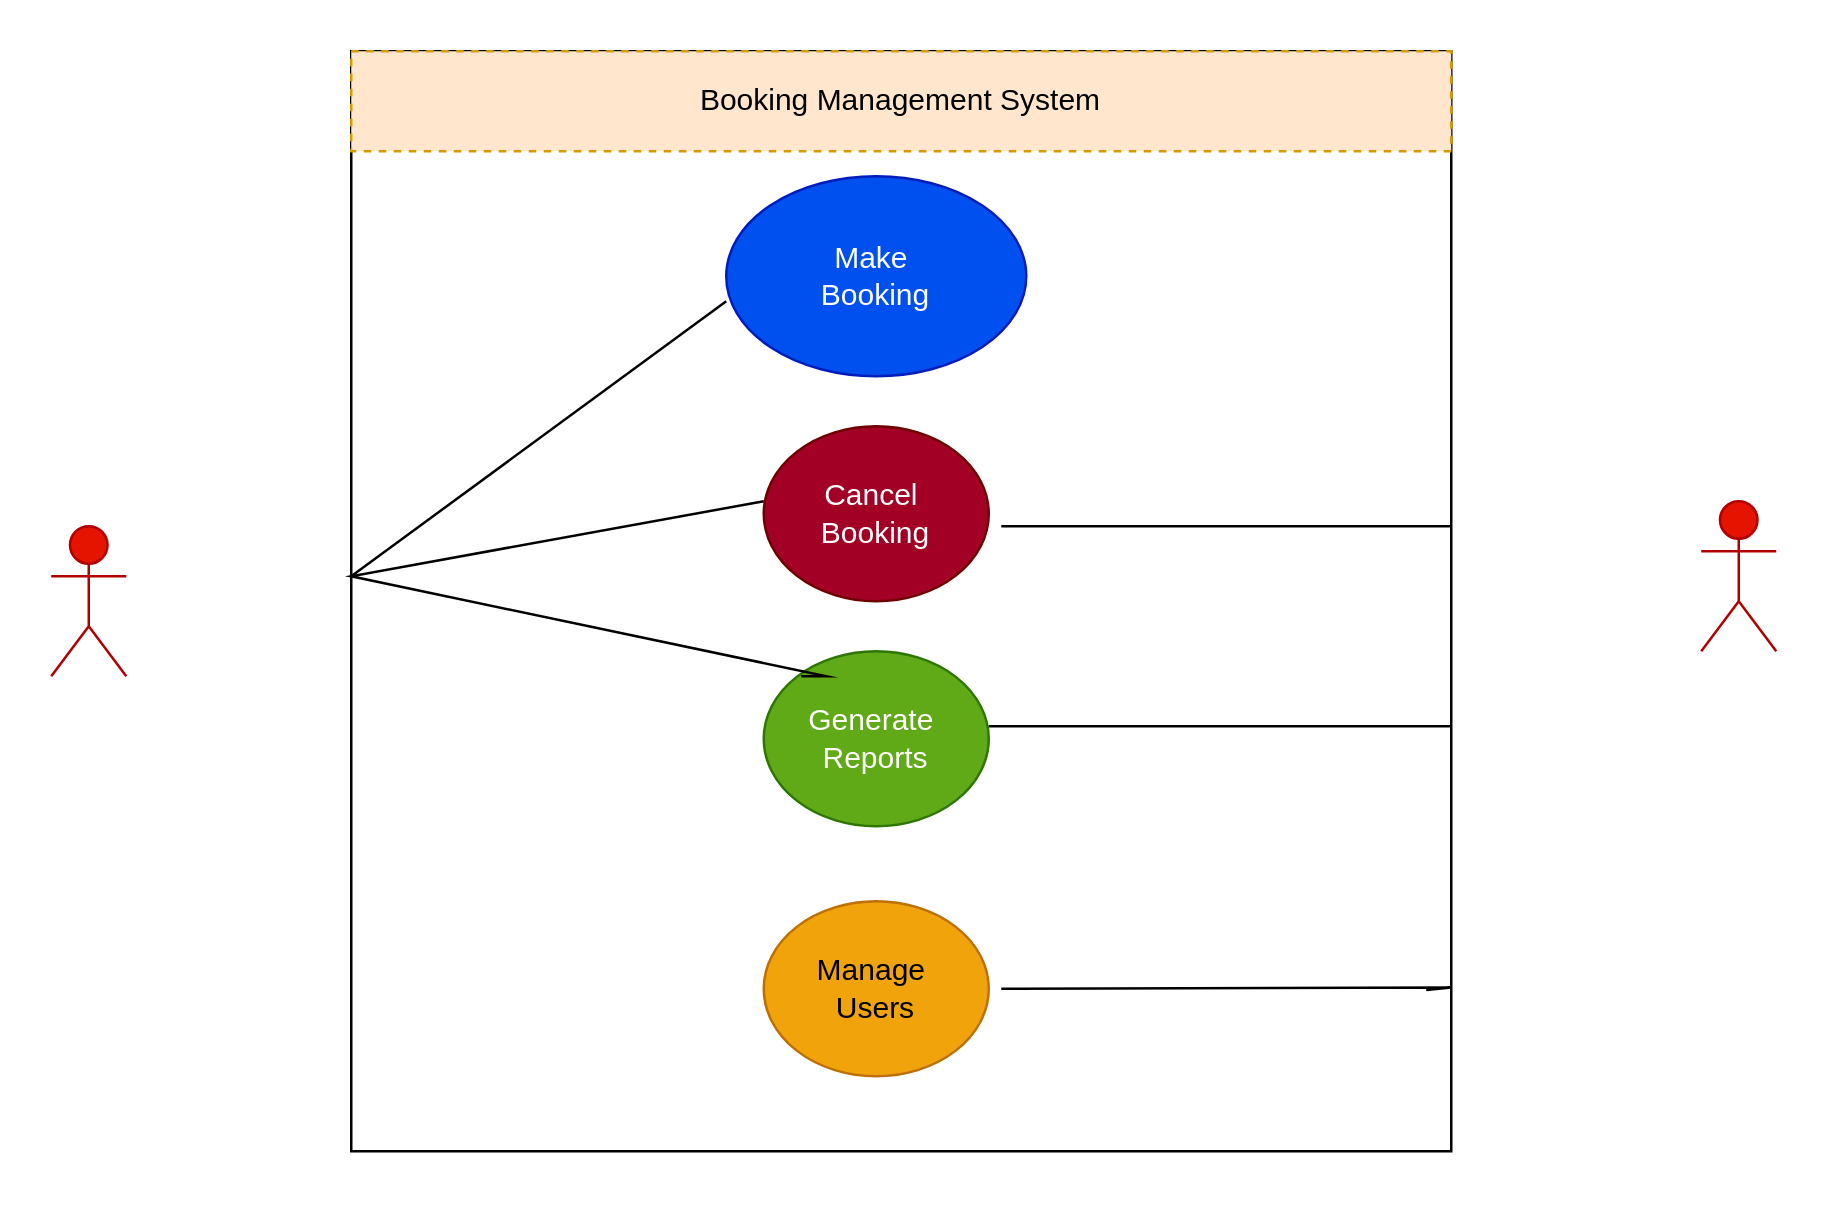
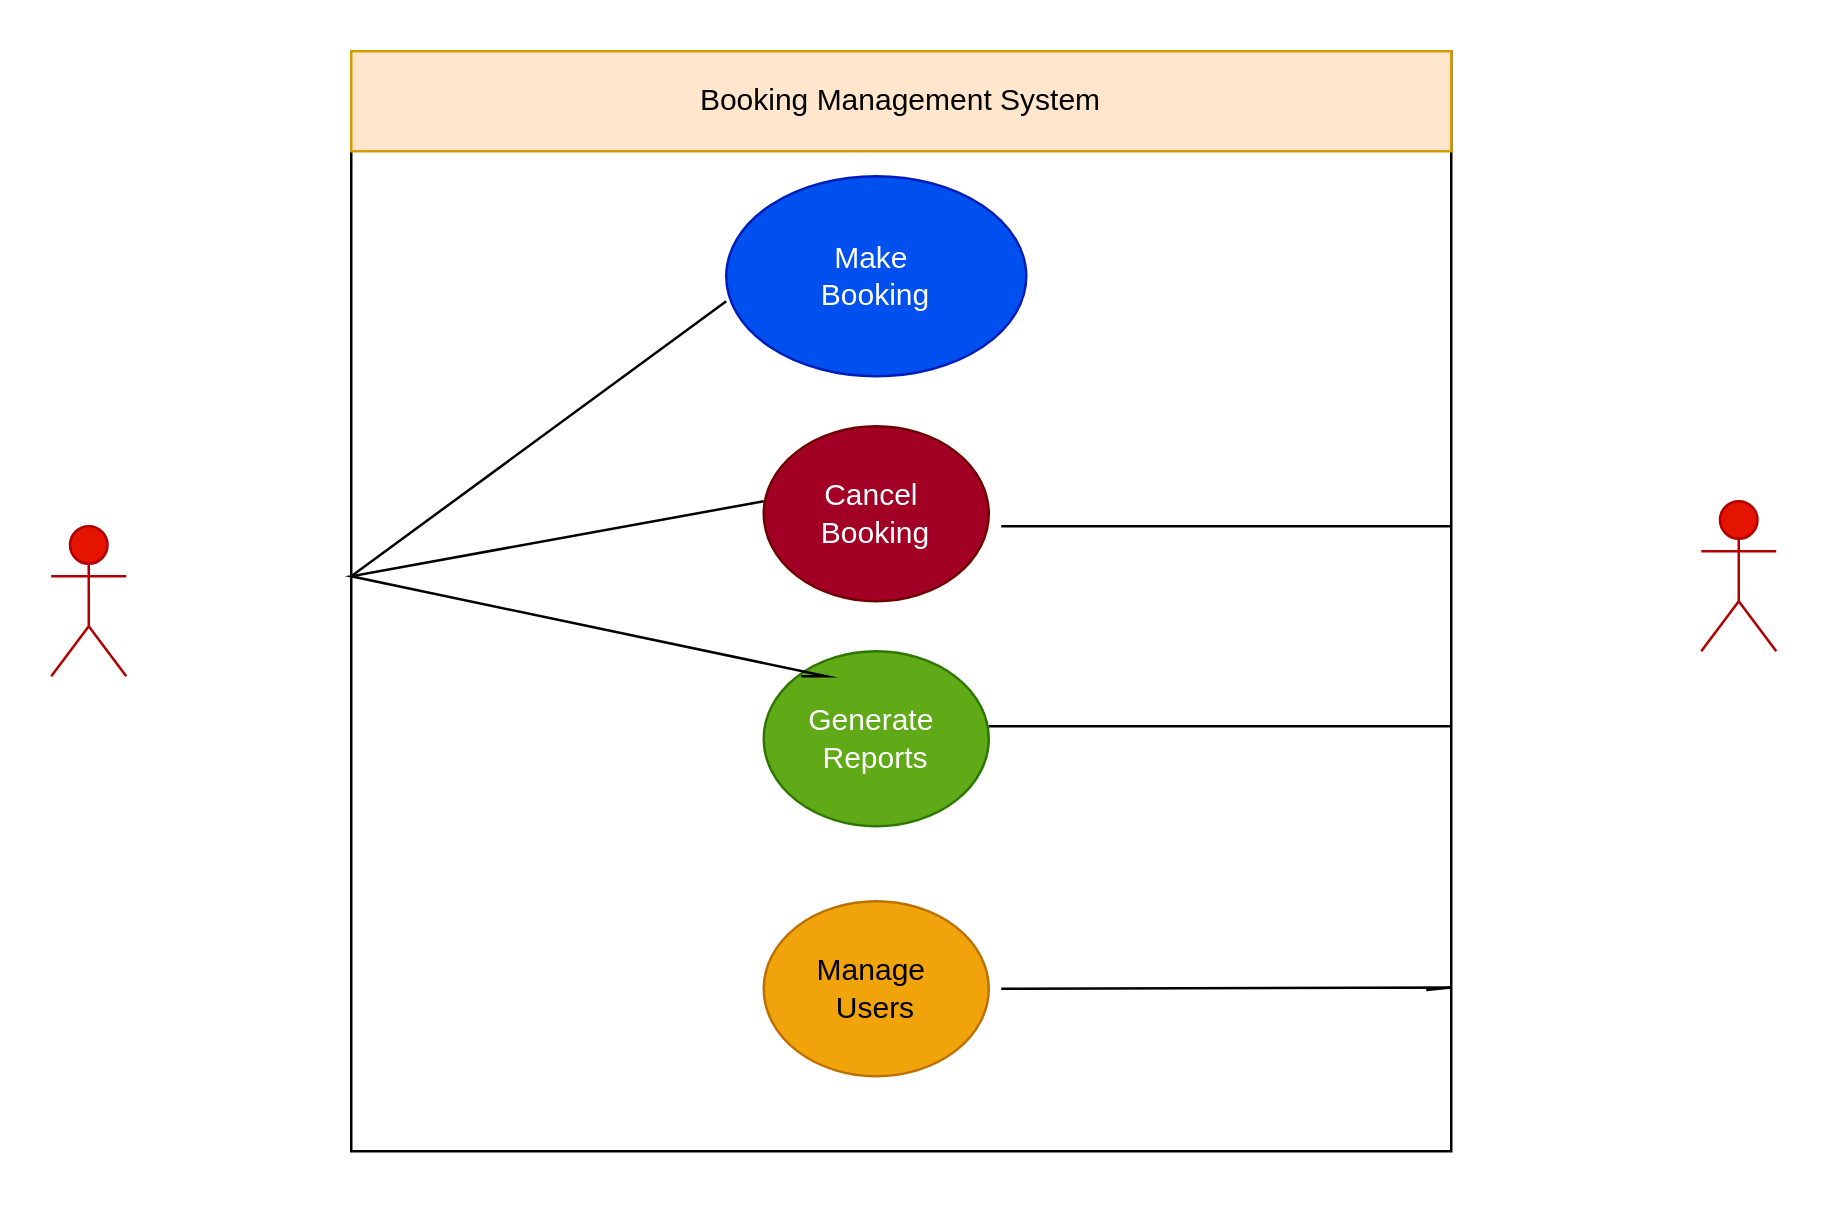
node "Booking Management System": style dashed -> solid
